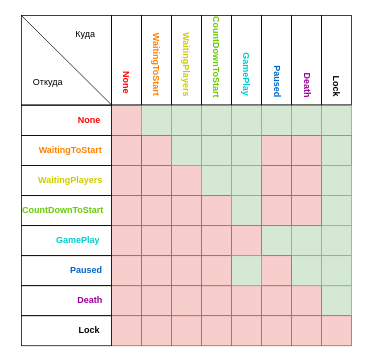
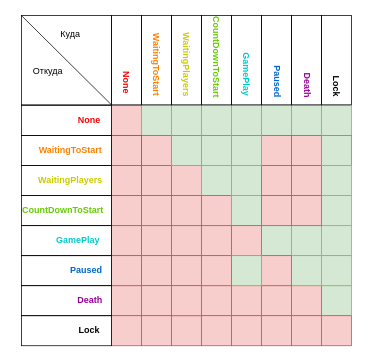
node "Куда": moved (85, 34) -> (70, 34)
node "Откуда": moved (48, 82) -> (48, 71)
